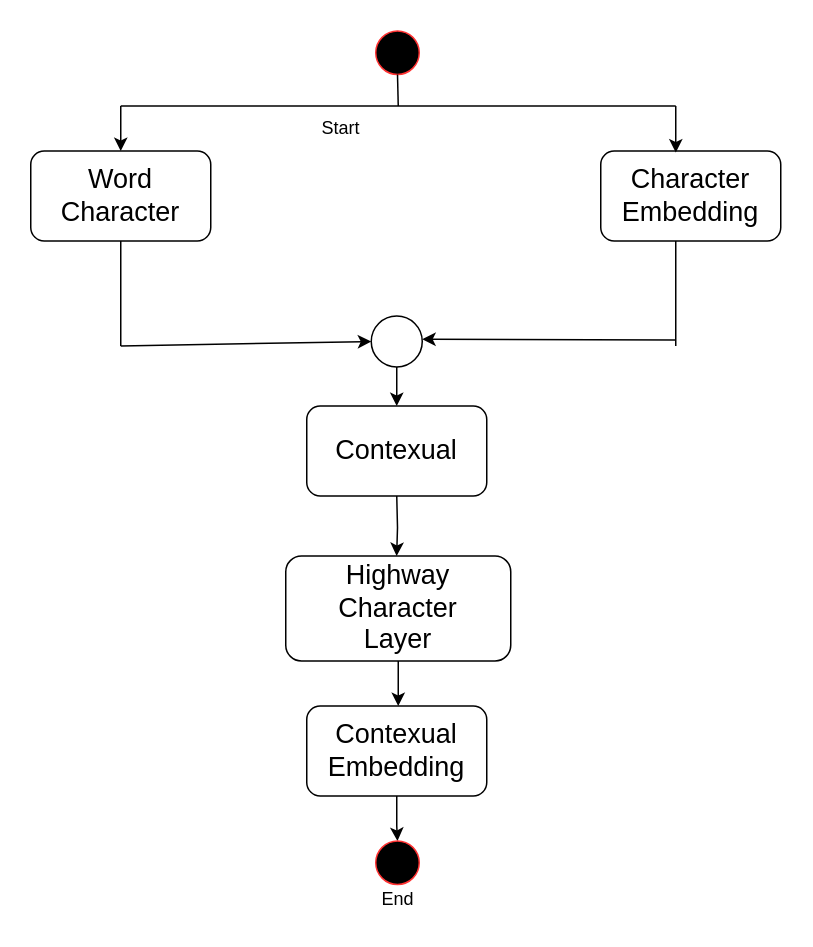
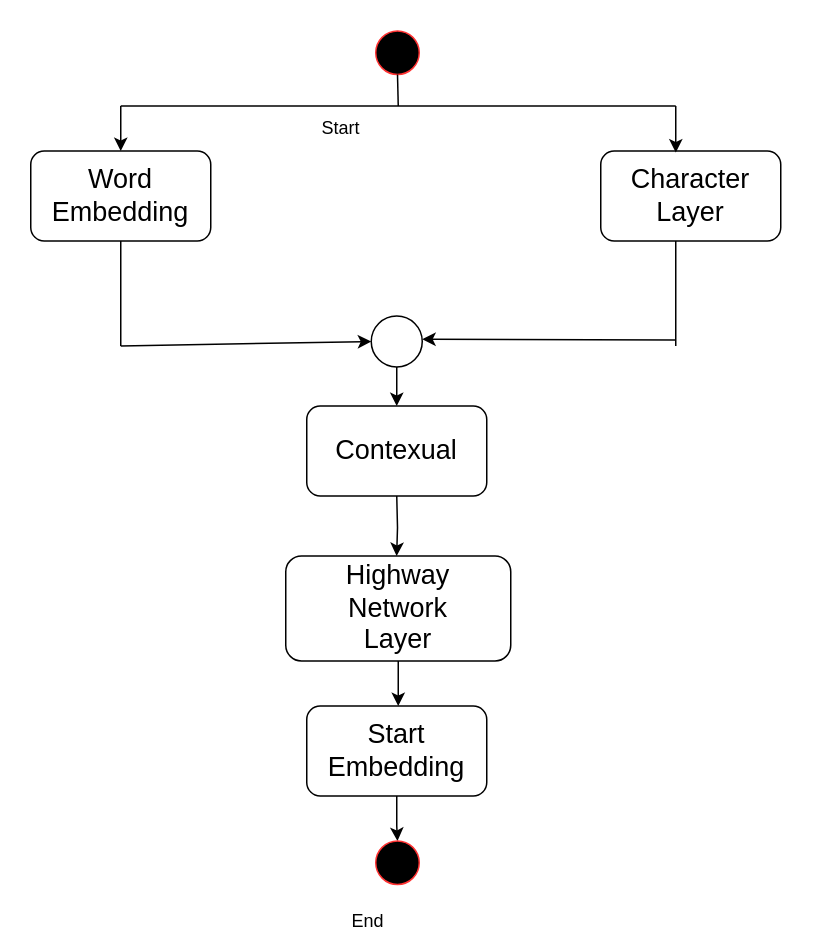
node "Word Character": label "Word Character" -> "Word Embedding"
node "Character Embedding": label "Character Embedding" -> "Character Layer"
node "Highway Character Layer": label "Highway Character Layer" -> "Highway Network Layer"
node "Contexual Embedding": label "Contexual Embedding" -> "Start Embedding"
node "End": moved (398, 899) -> (368, 922)
